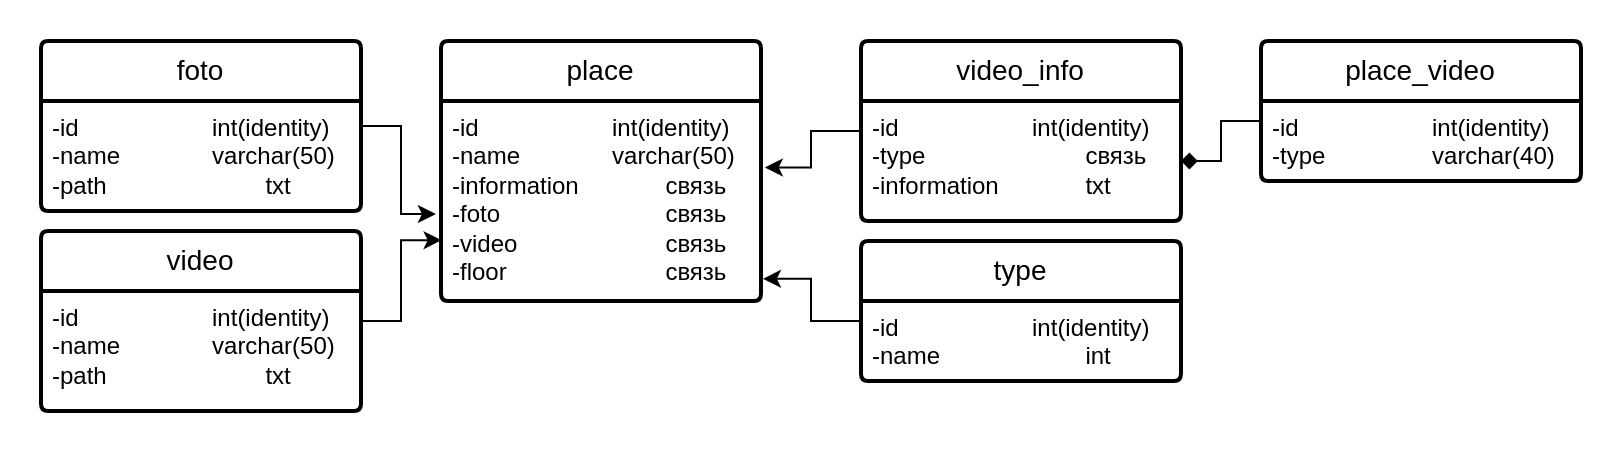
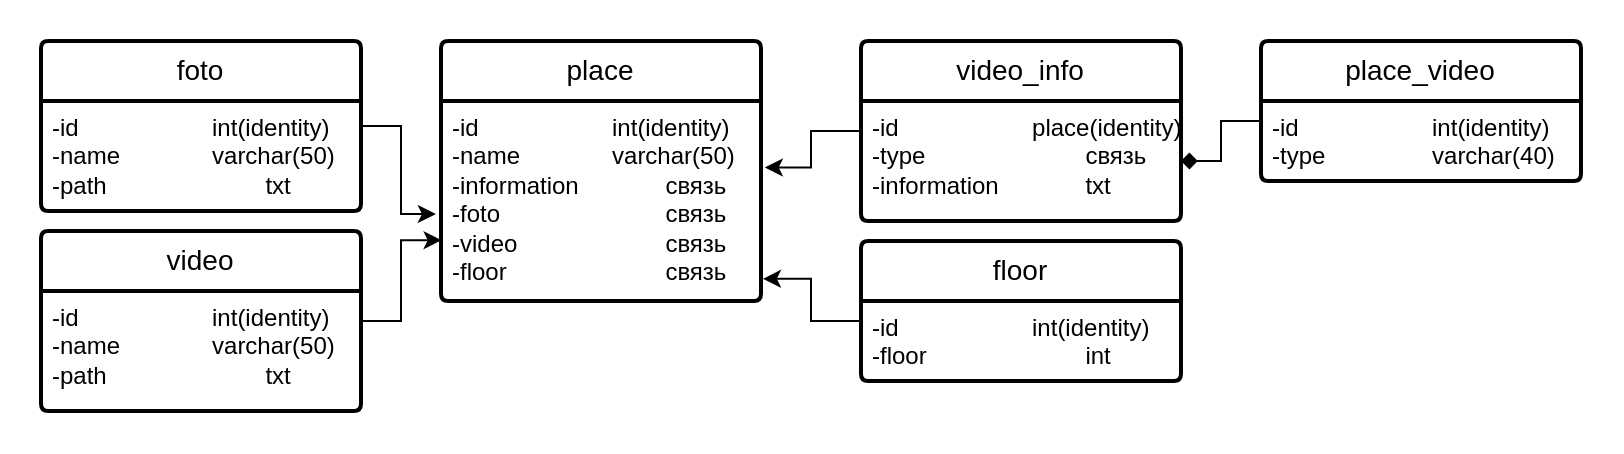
node "-id int(identity) -type связь -information txt": label "-id int(identity) -type связь -information txt" -> "-id place(identity) -type связь -information txt"
node "type": label "type" -> "floor"
node "-id int(identity) -name int": label "-id int(identity) -name int" -> "-id int(identity) -floor int"
